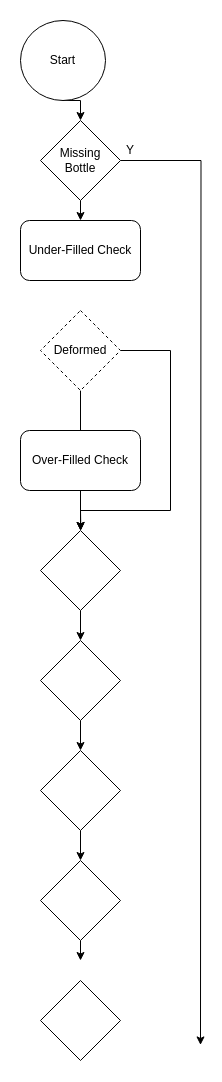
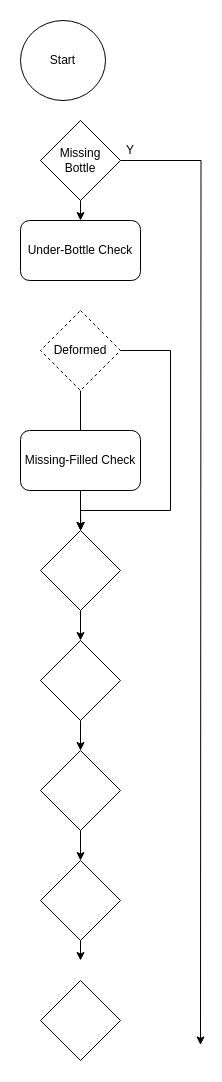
edge "Start" -> "Missing Bottle": removed
node "Under-Filled Check": label "Under-Filled Check" -> "Under-Bottle Check"
node "Over-Filled Check": label "Over-Filled Check" -> "Missing-Filled Check"
